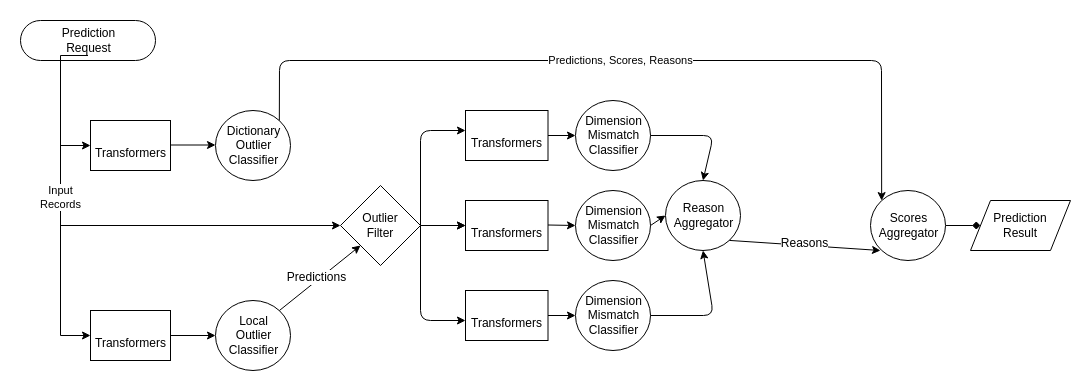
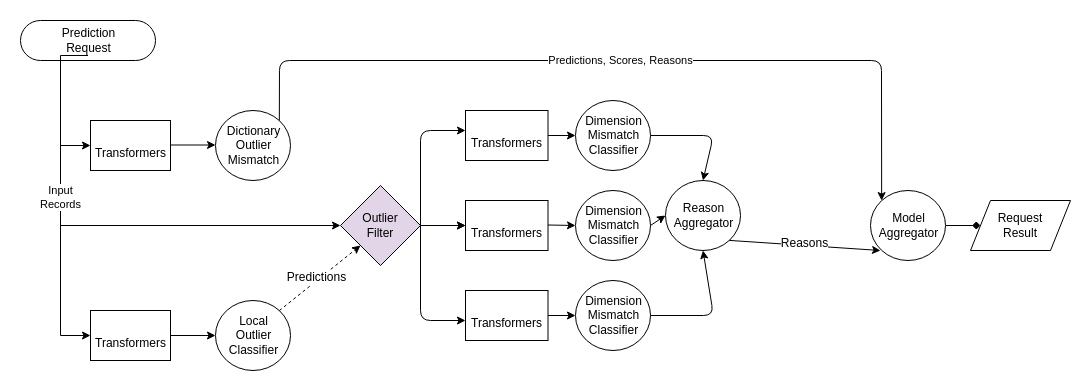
node "Dictionary Outlier Classifier": label "Dictionary Outlier Classifier" -> "Dictionary Outlier Mismatch"
node "Outlier Filter": fillcolor #ffffff -> #e1d5e7
node "Scores Aggregator": label "Scores Aggregator" -> "Model Aggregator"
node "Prediction Result": label "Prediction Result" -> "Request Result"
edge "Local Outlier Classifier" -> "Outlier Filter": style solid -> dashed
